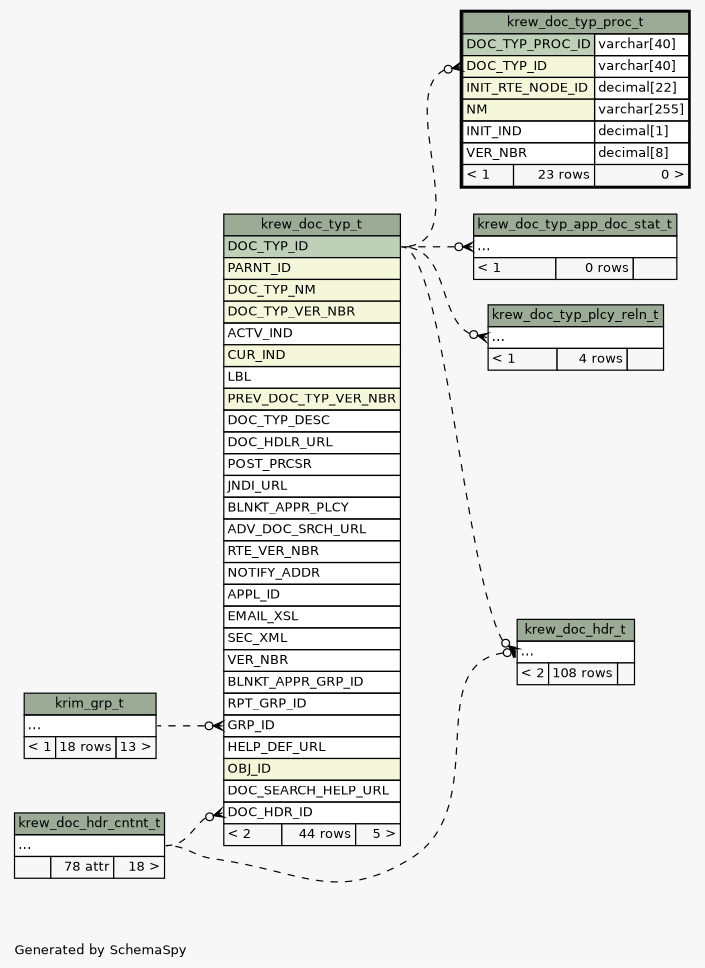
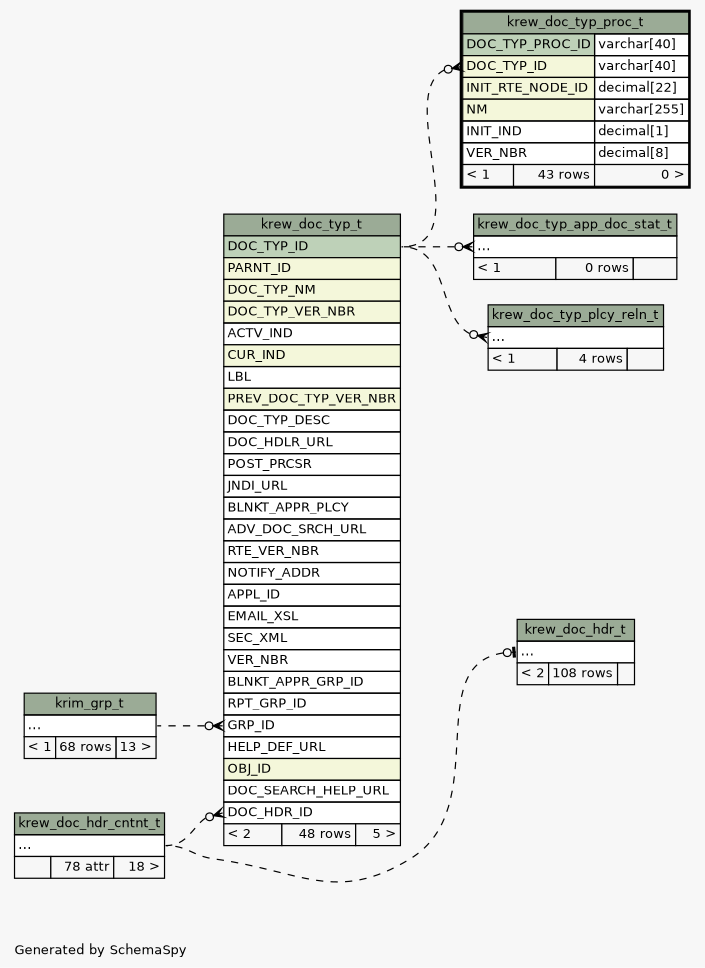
node "krew_doc_typ_proc_t": text "23 rows" -> "43 rows"
edge "krew_doc_typ_t" -> "krew_doc_hdr_t": removed
node "krim_grp_t": text "18 rows" -> "68 rows"
node "krew_doc_typ_t": text "44 rows" -> "48 rows"
